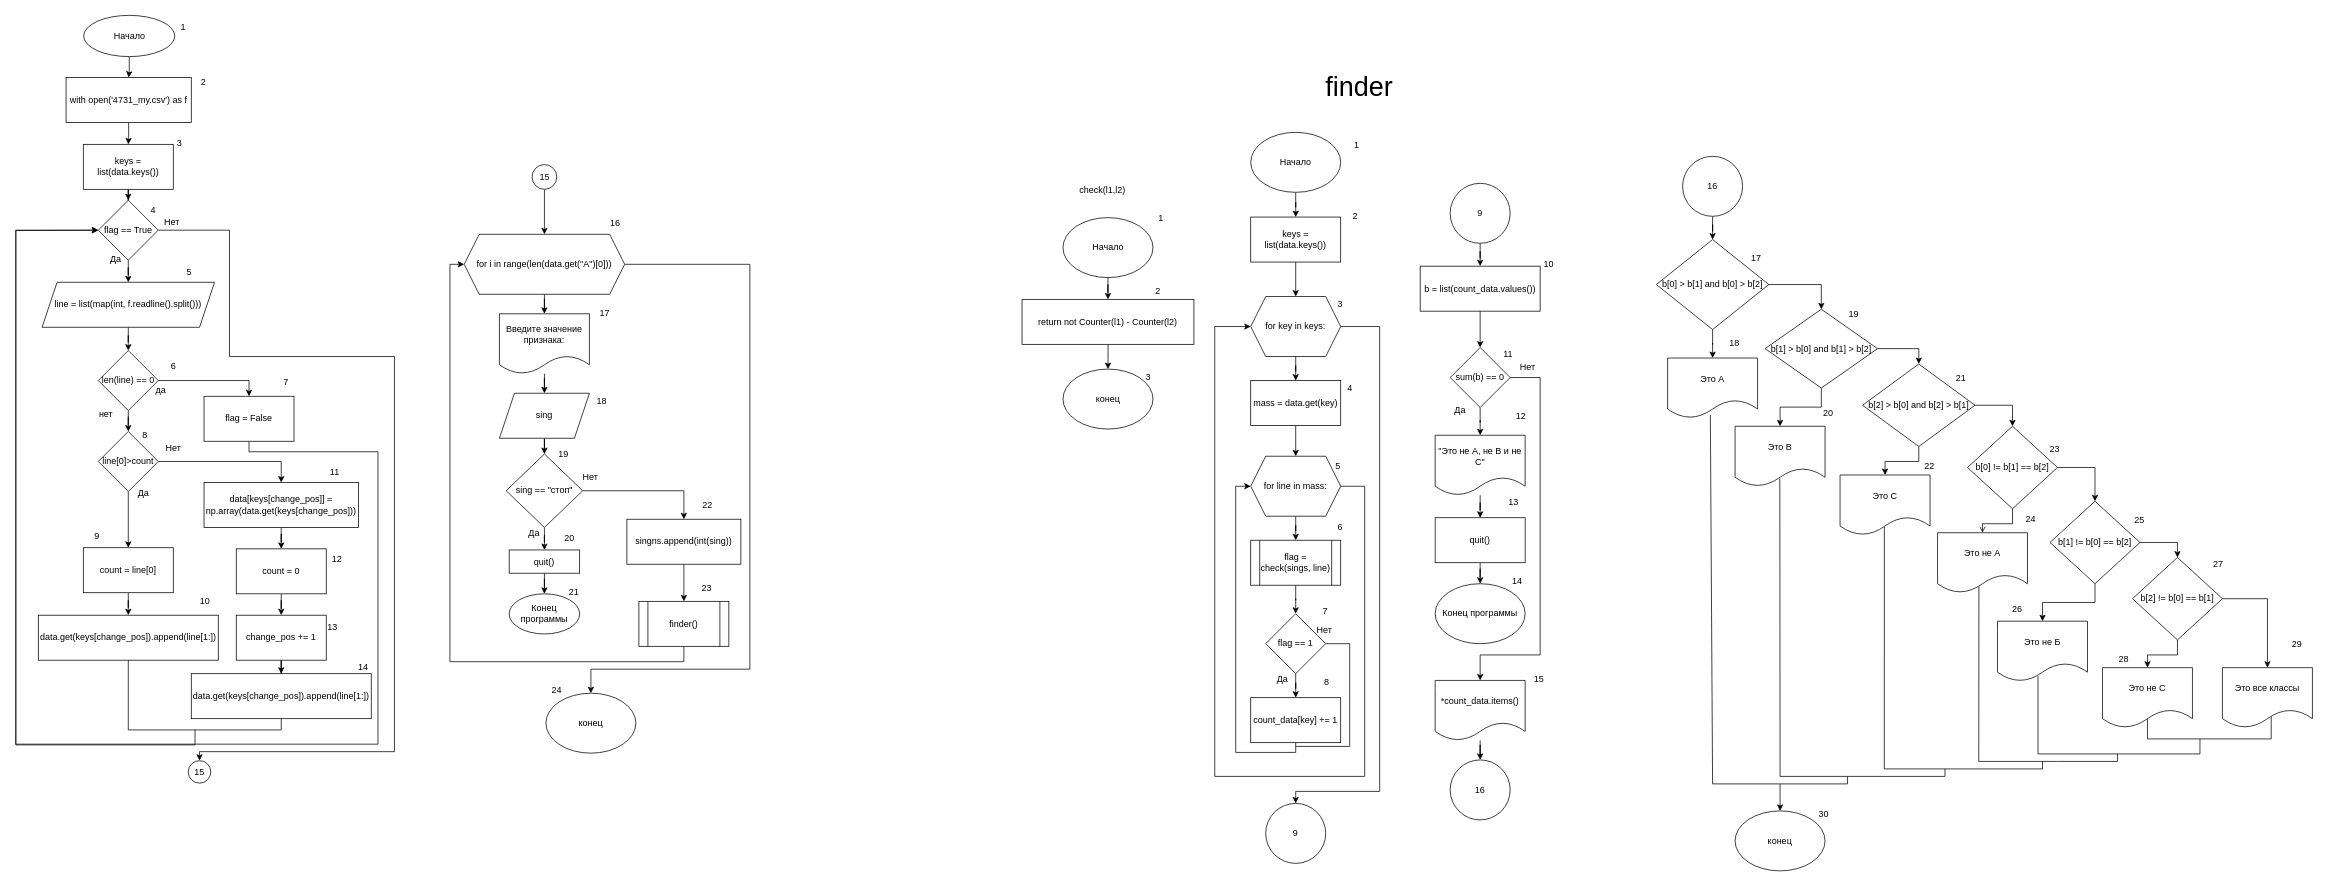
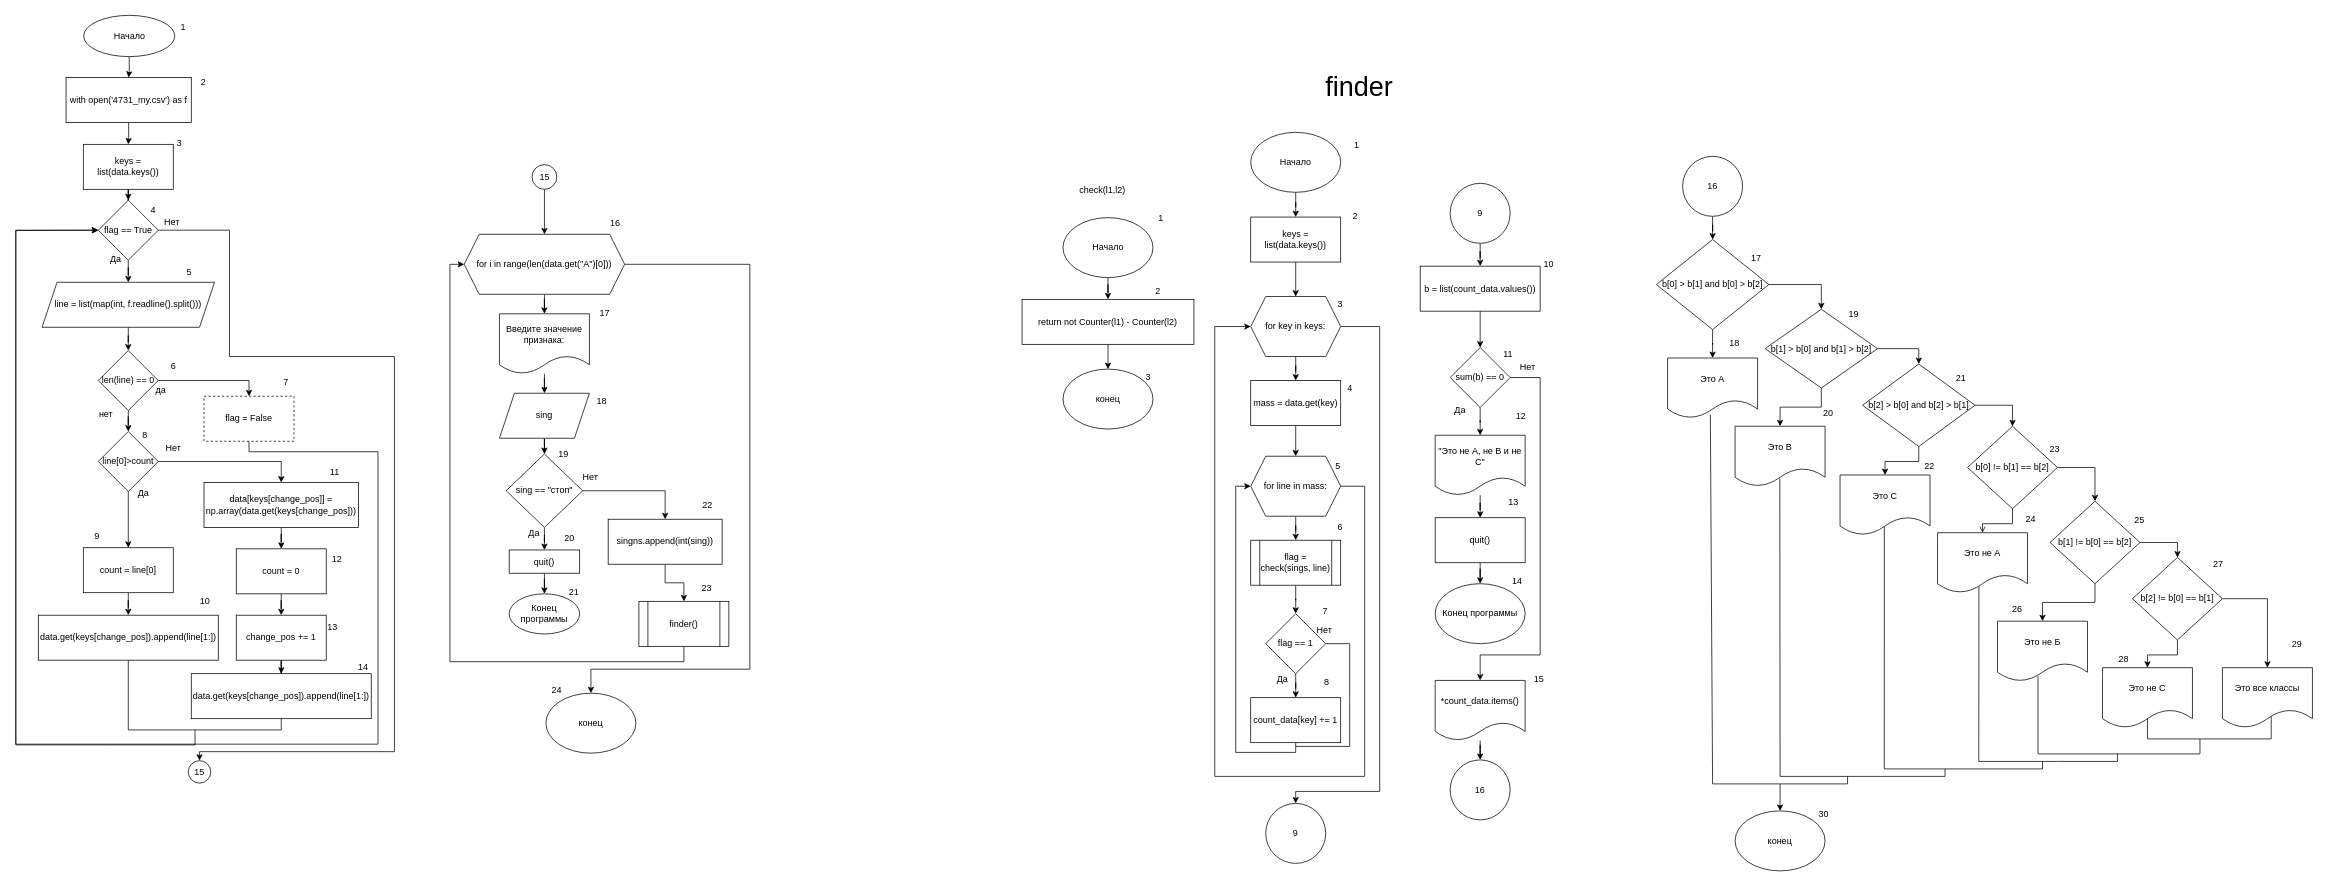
node "flag = False": style solid -> dashed
node "singns.append(int(sing))": moved (684, 542) -> (665, 542)
